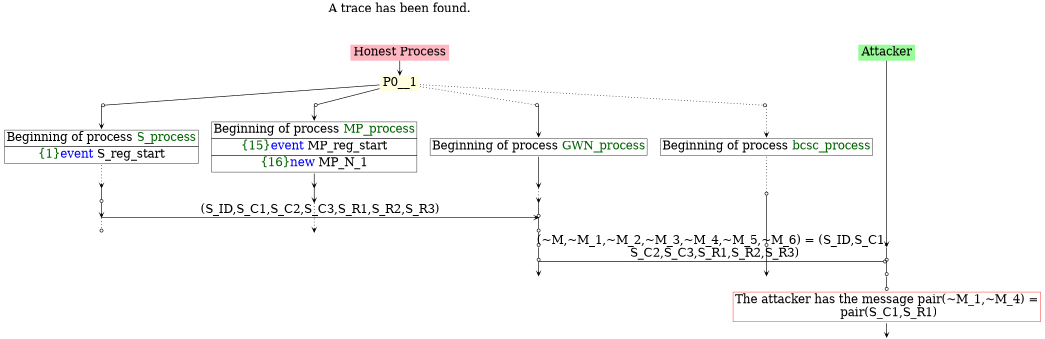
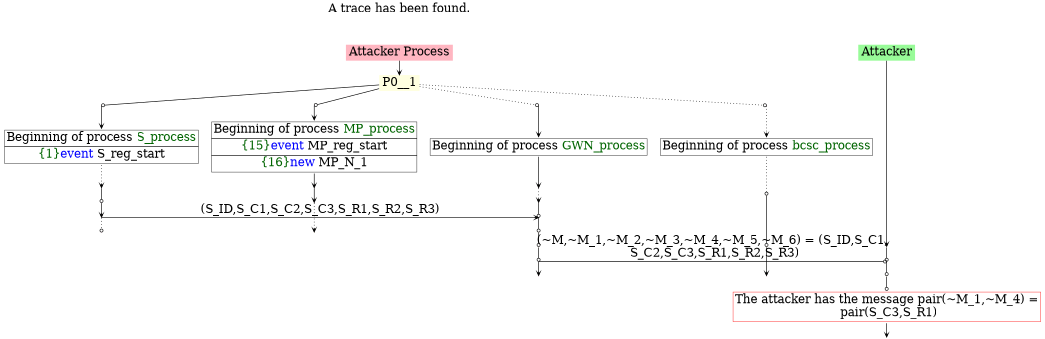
node "Honest Process": label "Honest Process" -> "Attacker Process"
node "The attacker has the message pair(~M_1,~M_4) =": text "pair(S_C1,S_R1)" -> "pair(S_C3,S_R1)"
